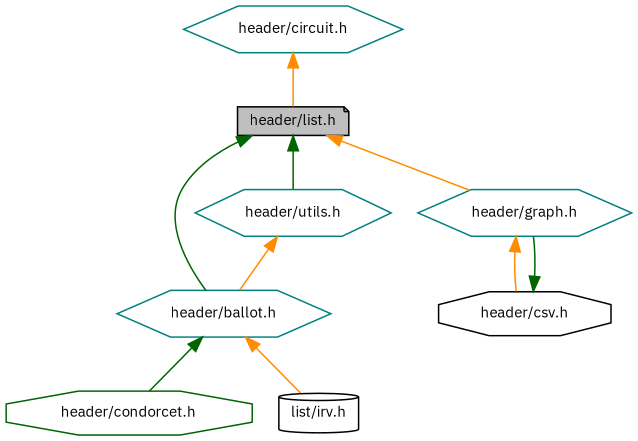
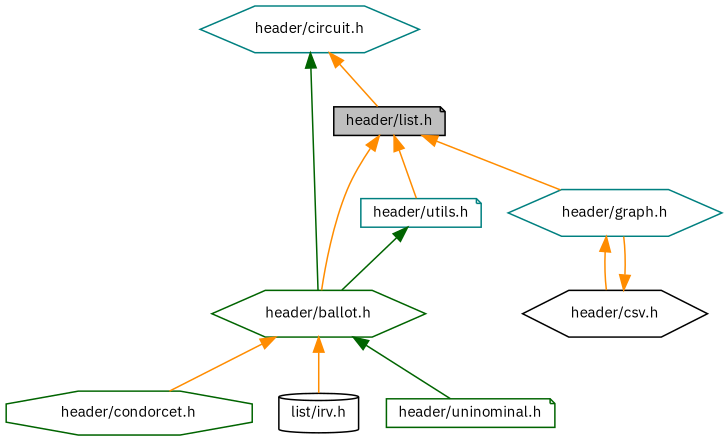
edge "header/utils.h" -> "header/list.h": color darkgreen -> darkorange
edge "header/ballot.h" -> "header/circuit.h": added
edge "header/ballot.h" -> "header/list.h": color darkgreen -> darkorange
node "header/utils.h": shape hexagon -> note
edge "header/graph.h" -> "header/csv.h": color darkgreen -> darkorange
edge "header/ballot.h" -> "header/utils.h": color darkorange -> darkgreen
node "header/ballot.h": color teal -> darkgreen
node "header/csv.h": shape octagon -> hexagon
edge "header/condorcet.h" -> "header/ballot.h": color darkgreen -> darkorange
node "header/uninominal.h": added
